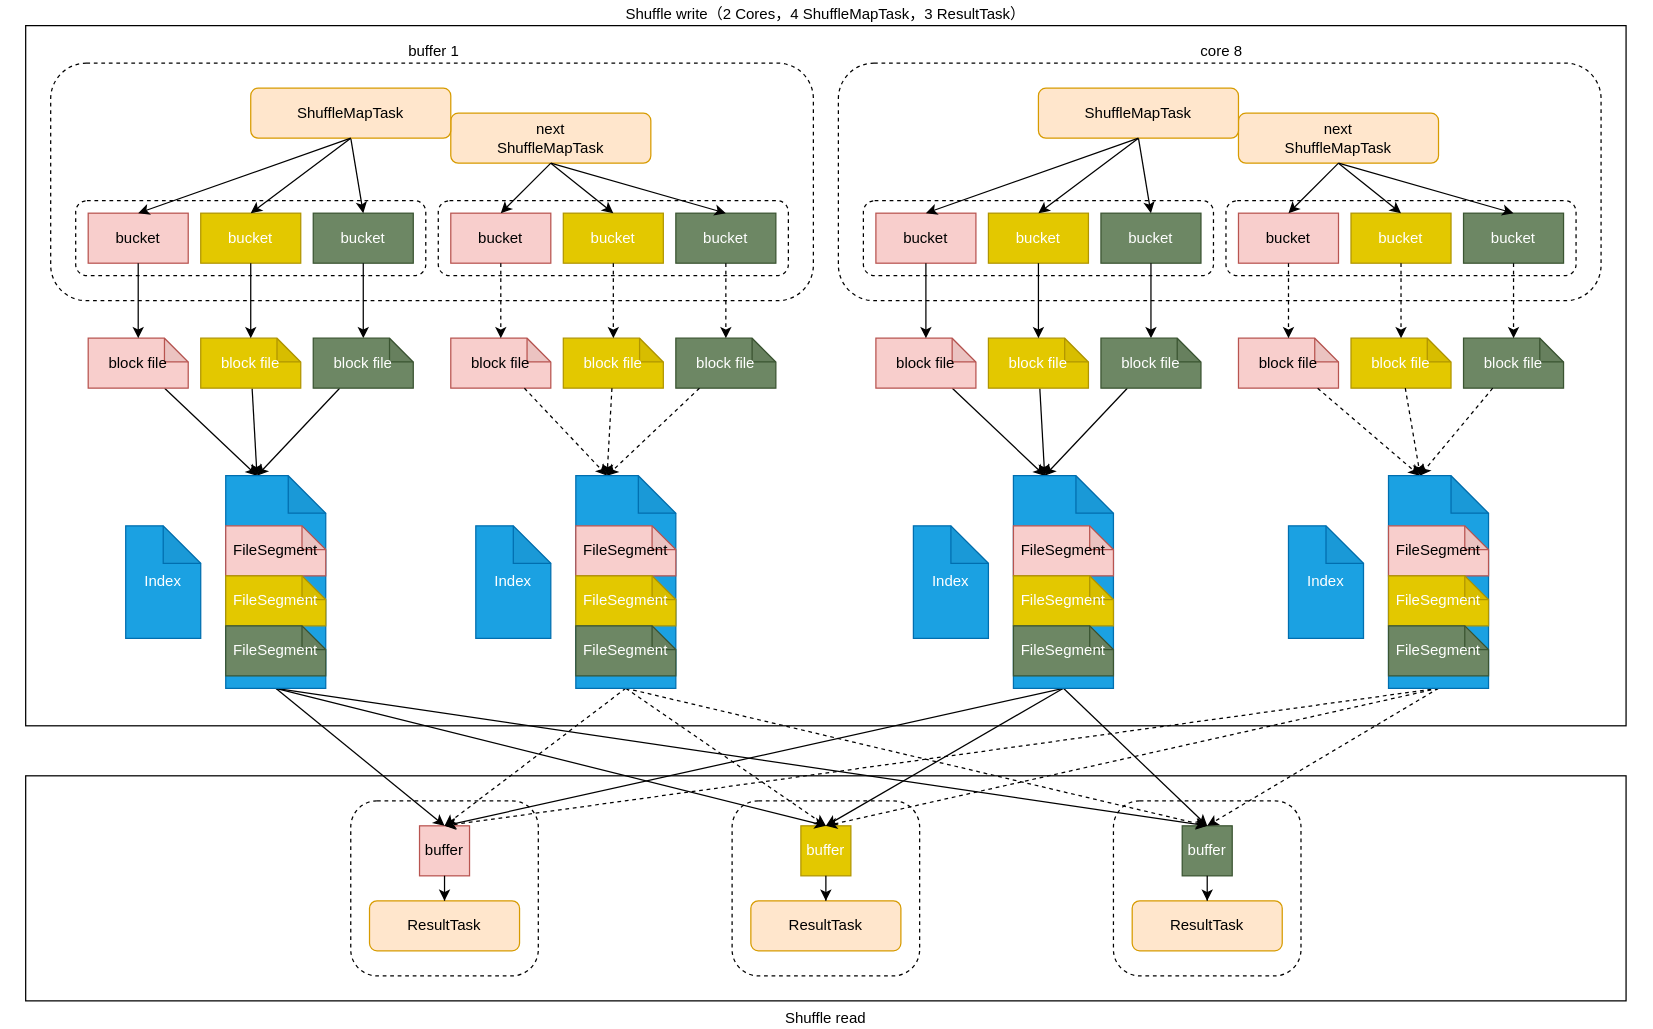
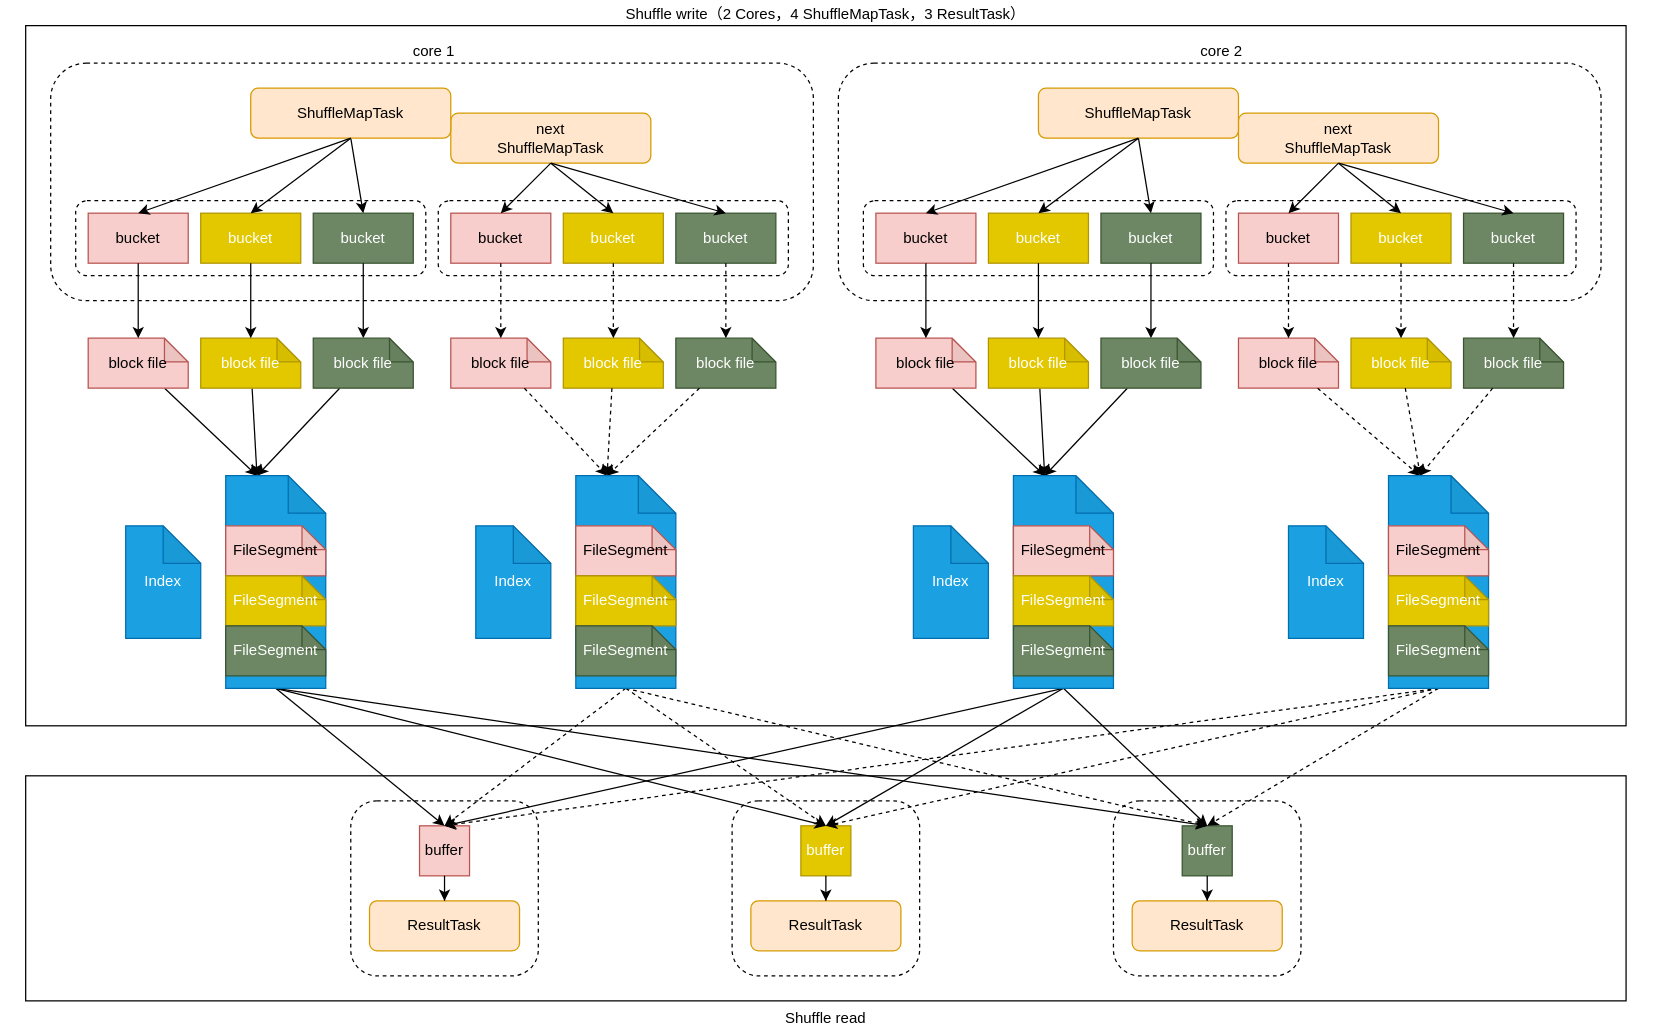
node "buffer 1": label "buffer 1" -> "core 1"
node "core 8": label "core 8" -> "core 2"
